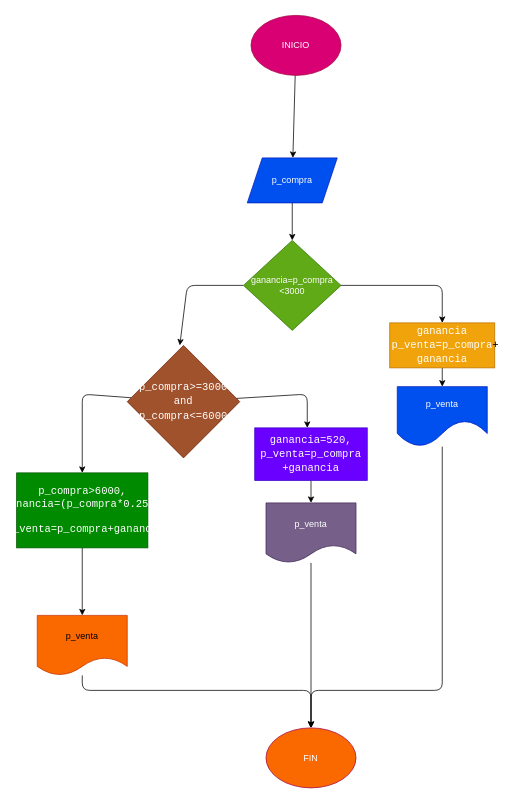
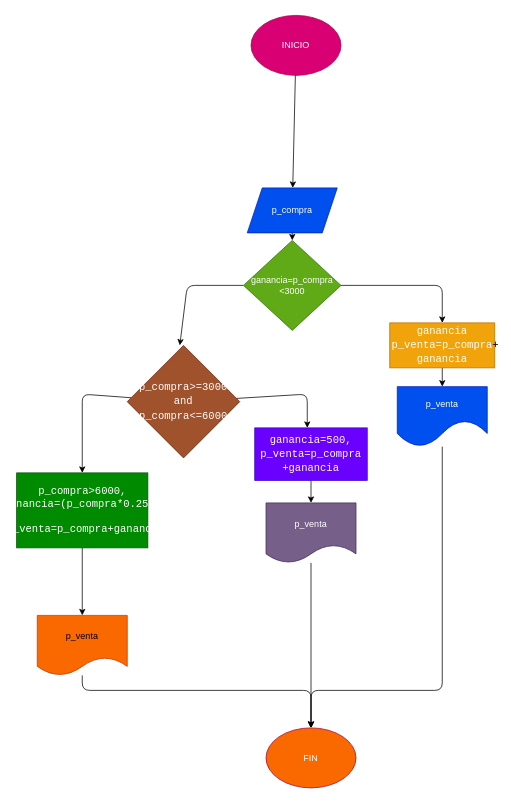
node "p_compra": moved (292, 180) -> (292, 210)
node "ganancia=520, p_venta=p_compra +ganancia": label "ganancia=520, p_venta=p_compra +ganancia" -> "ganancia=500, p_venta=p_compra +ganancia"
